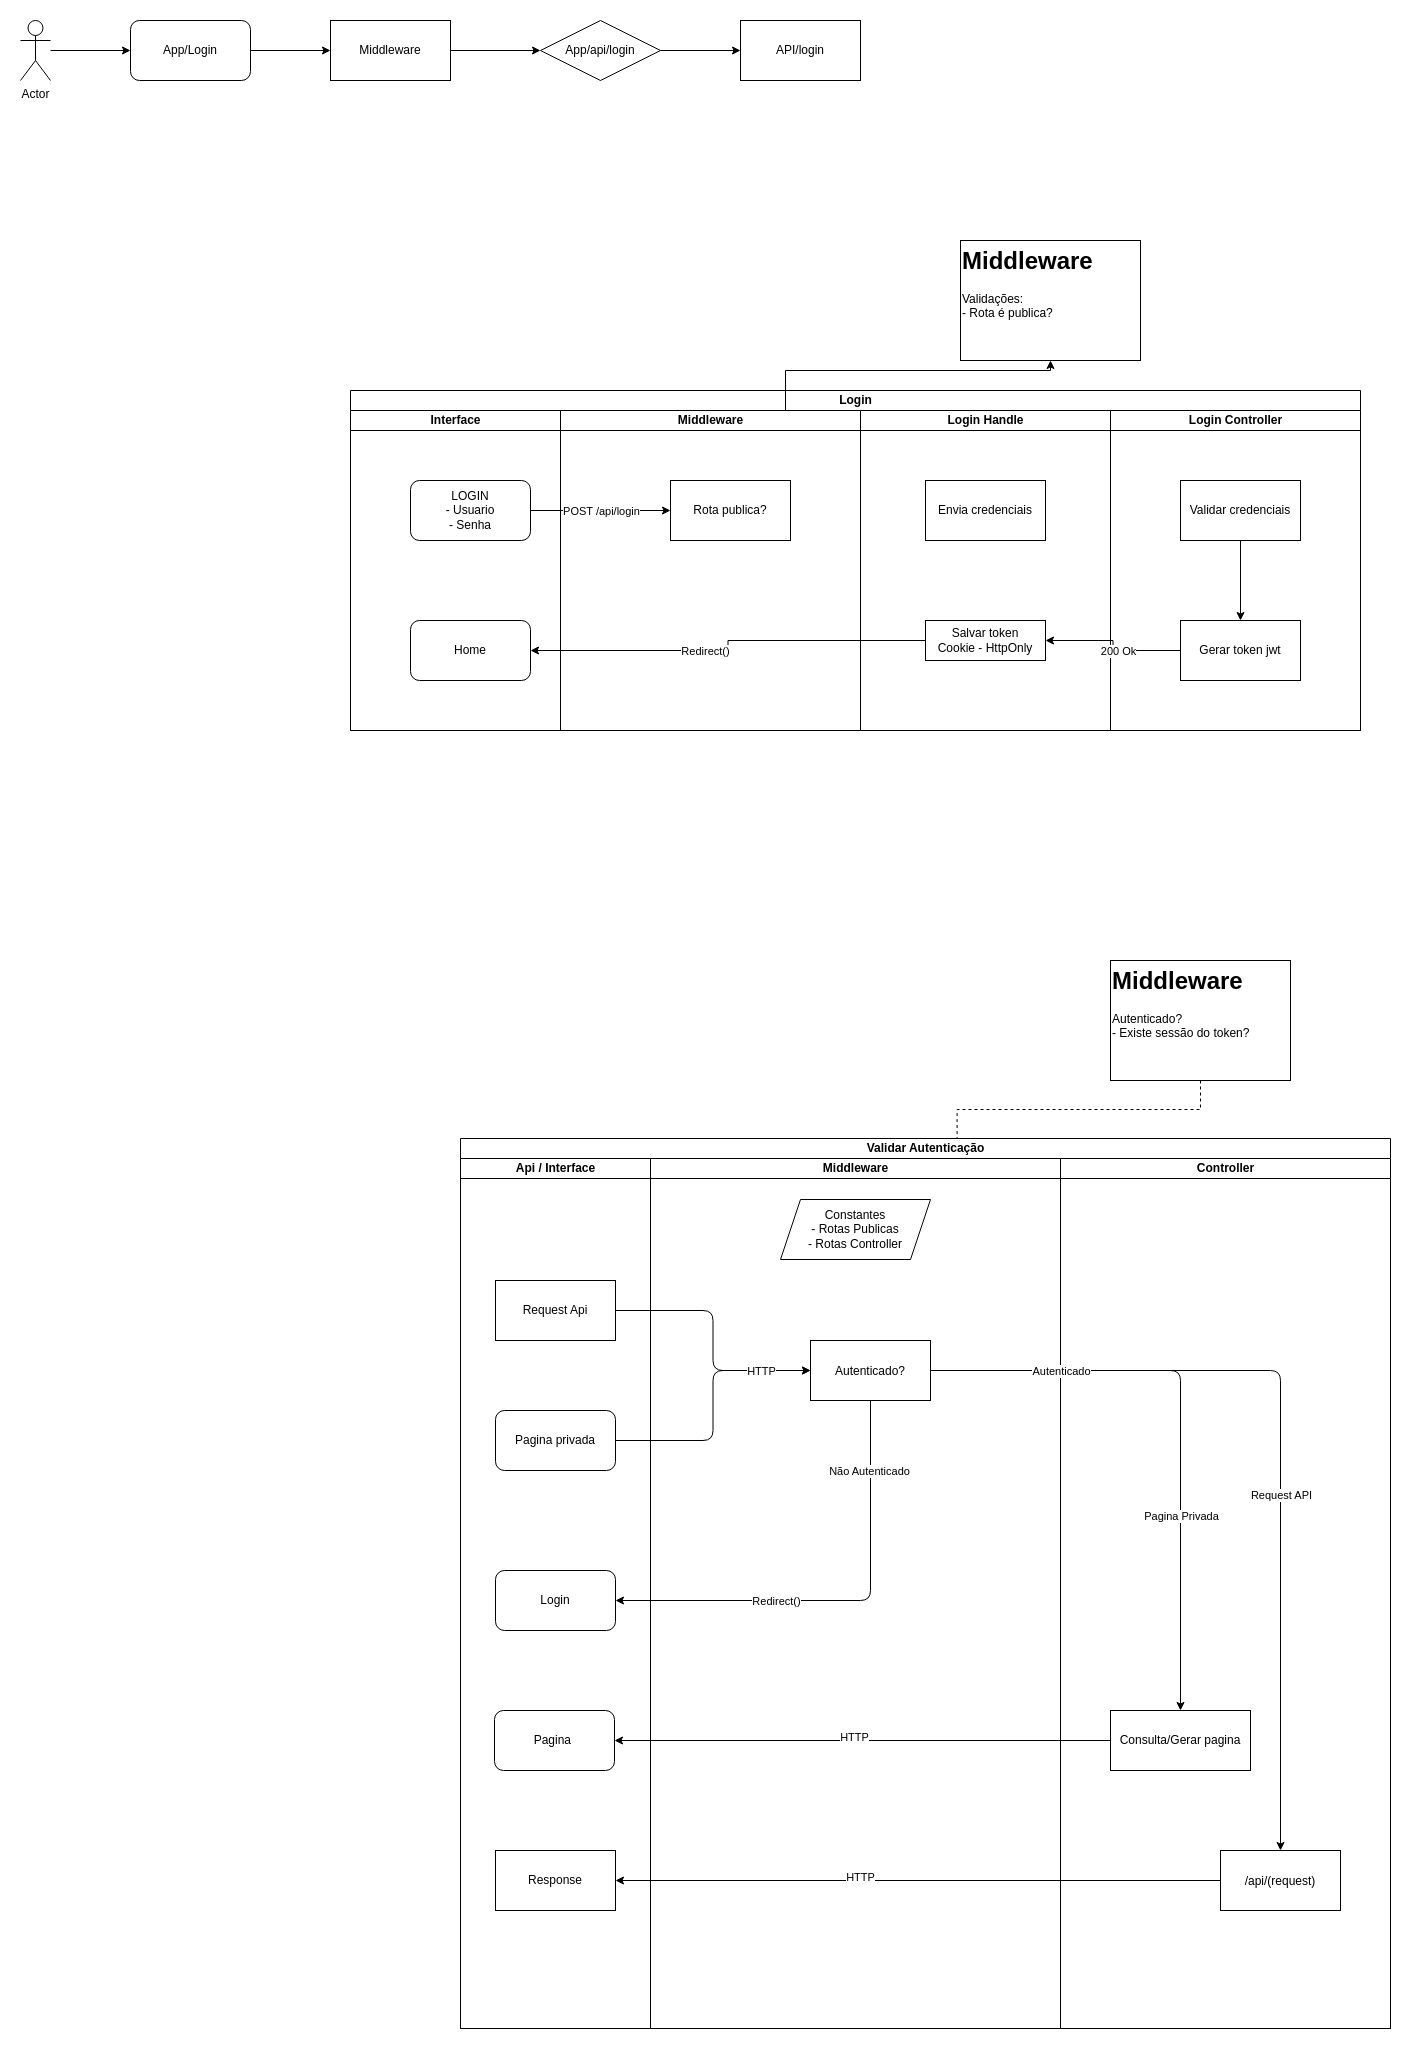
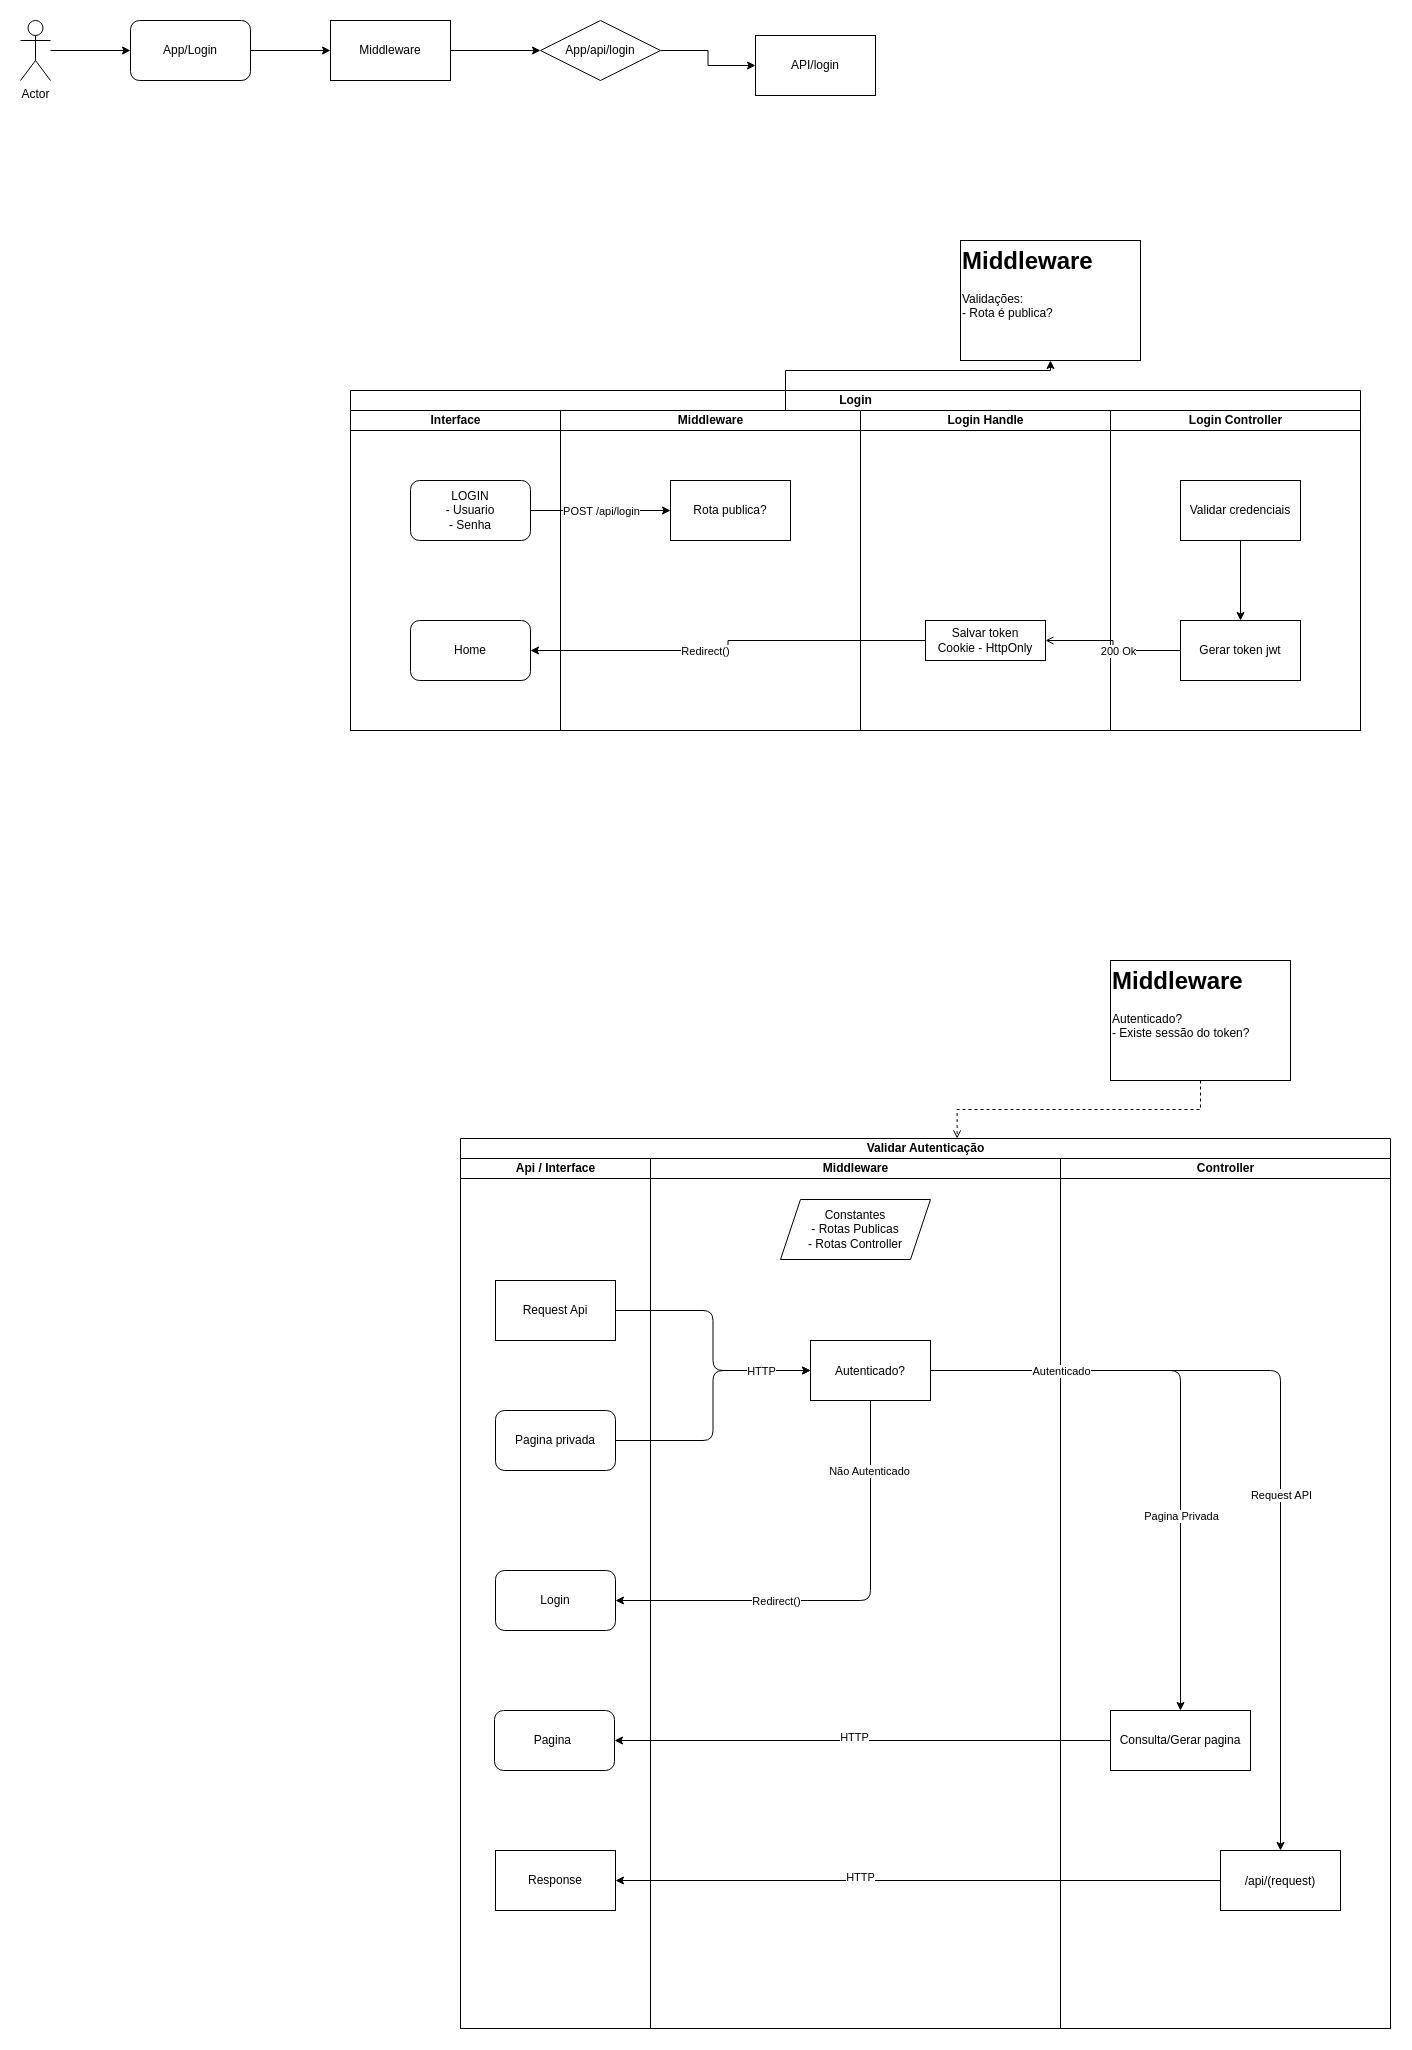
node "API/login": moved (801, 51) -> (816, 66)
node "Envia credenciais": removed
edge "Gerar token jwt" -> "Salvar token Cookie - HttpOnly": arrowhead classic -> open
edge "Middleware Autenticado? - Existe sessão do token?" -- "Validar Autenticação": arrowhead none -> open
